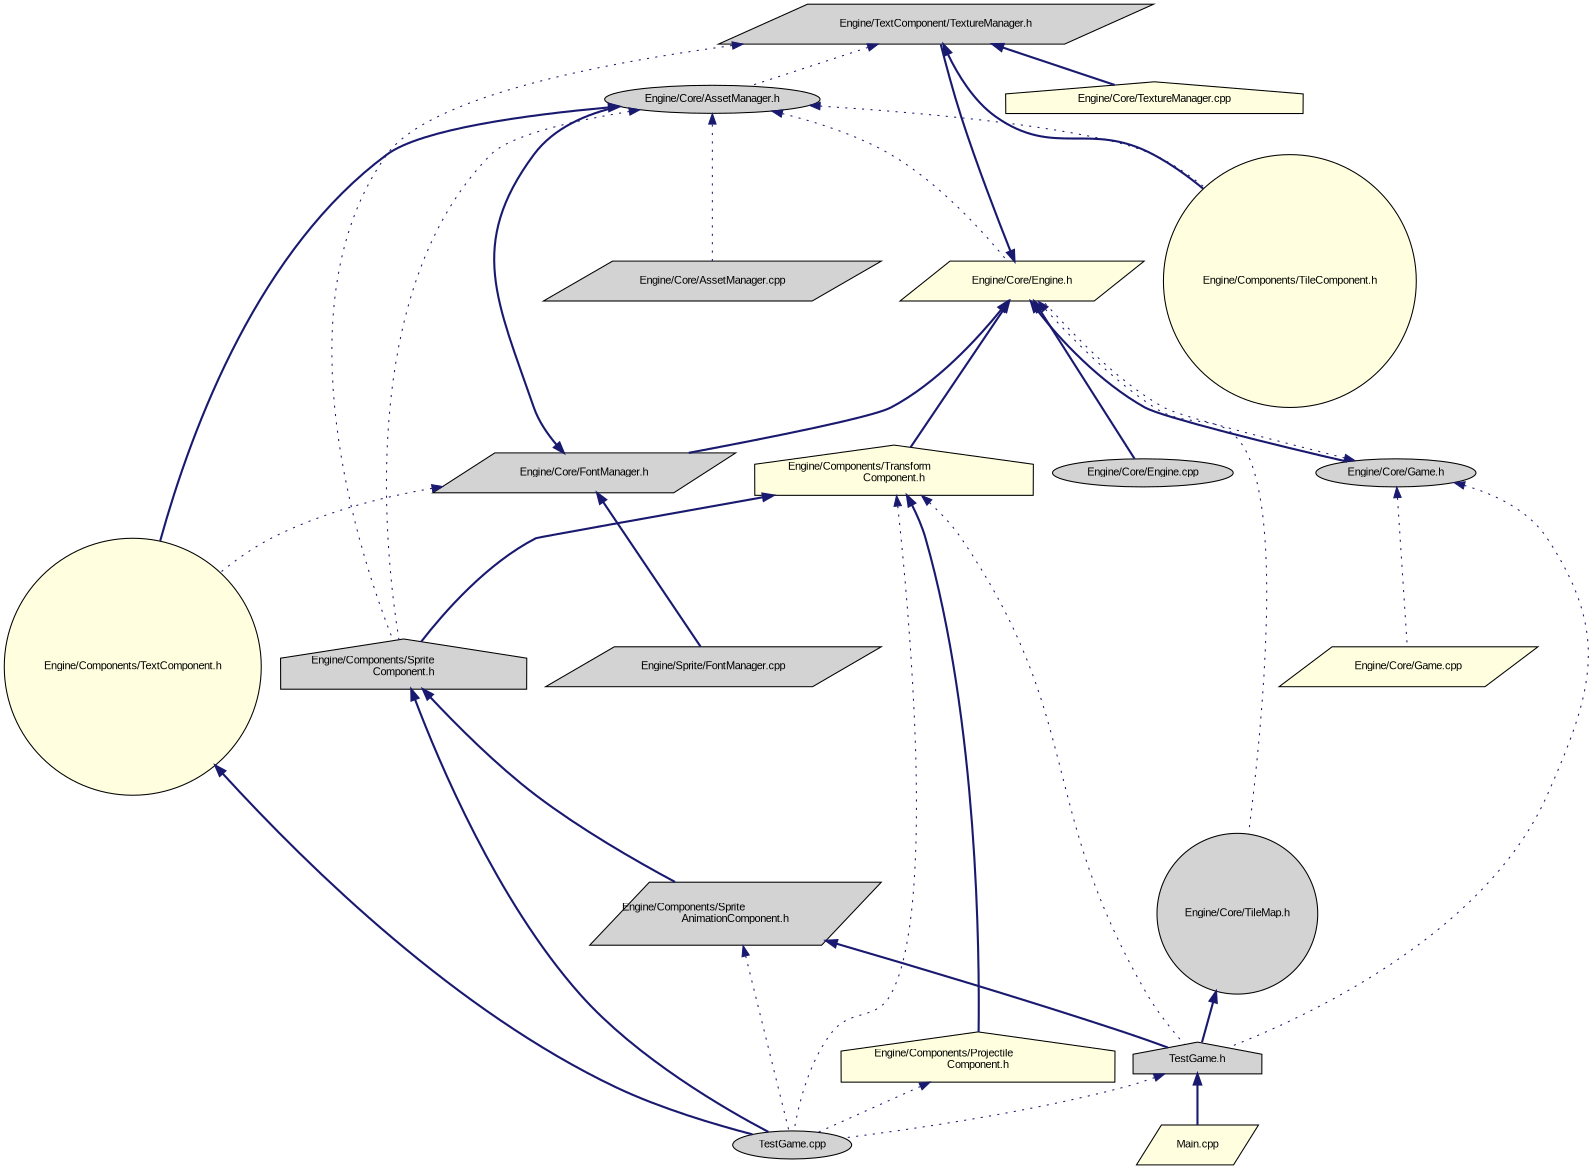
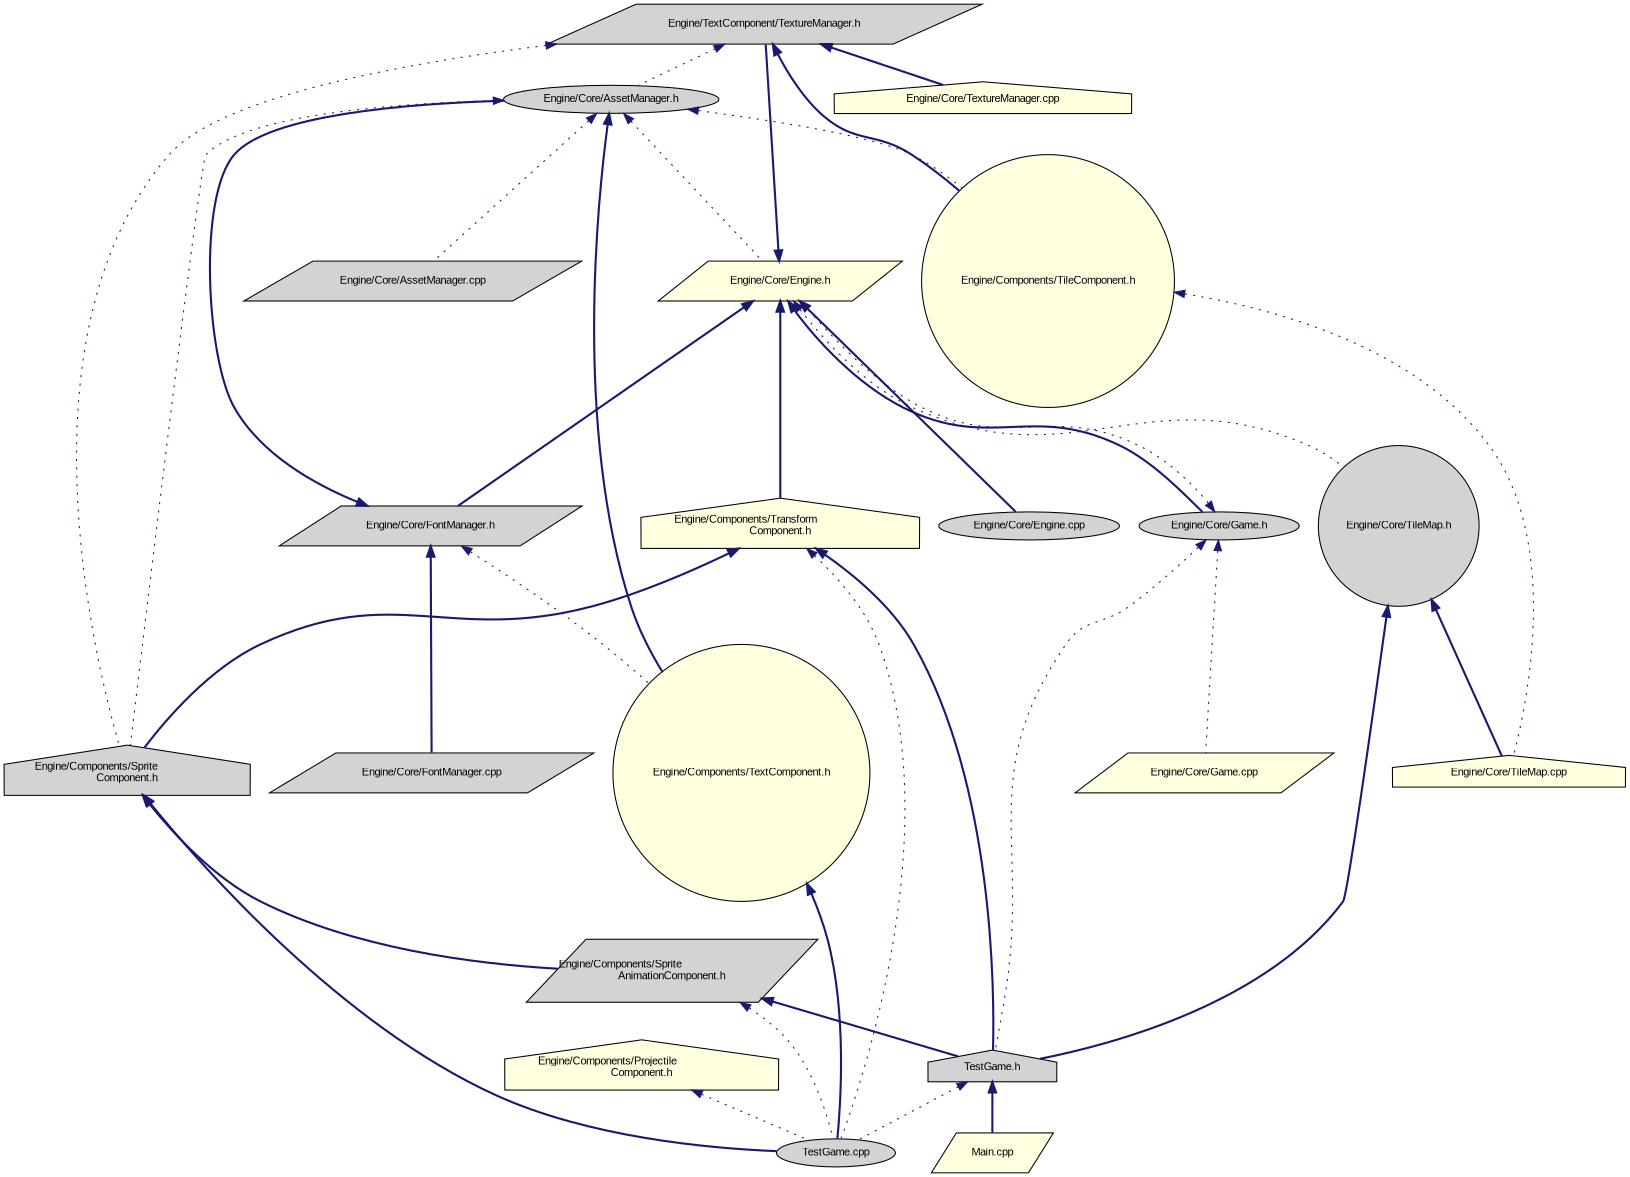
node "Engine/Sprite/FontManager.cpp": label "Engine/Sprite/FontManager.cpp" -> "Engine/Core/FontManager.cpp"
edge "Engine/Components/Projectile Component.h" -> "Engine/Components/Transform Component.h": removed
edge "TestGame.h" -> "Engine/Components/Transform Component.h": style dotted -> bold
node "Engine/Core/TileMap.cpp": added
